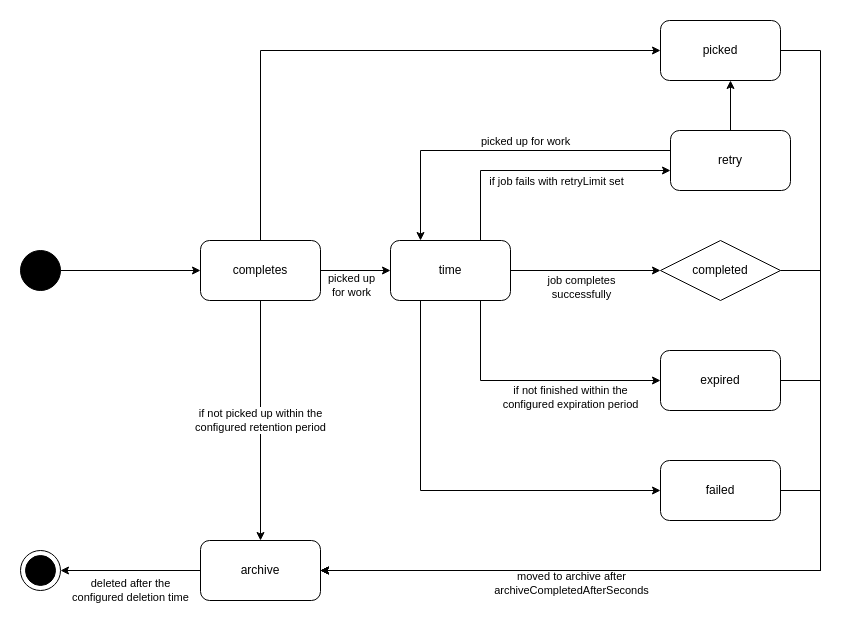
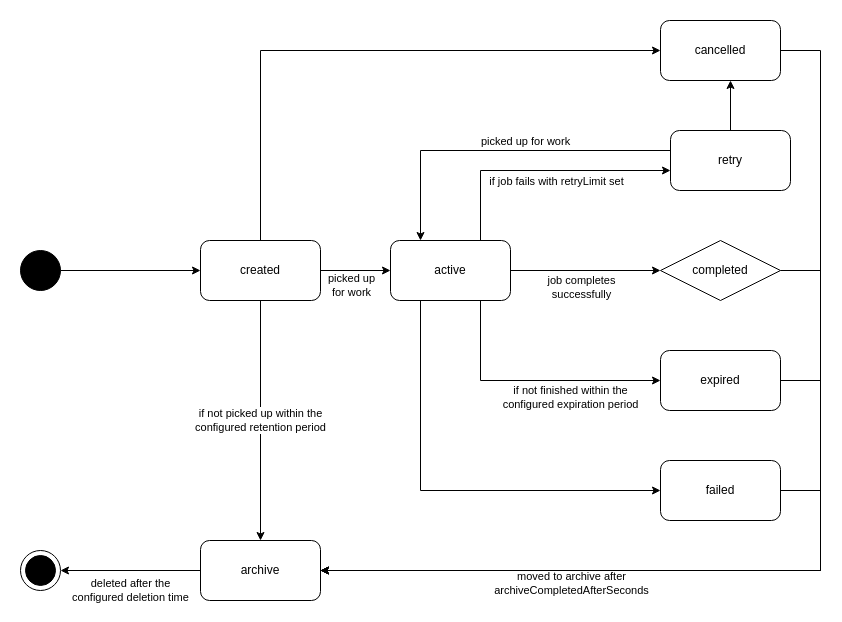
node "picked": label "picked" -> "cancelled"
node "completes": label "completes" -> "created"
node "time": label "time" -> "active"
